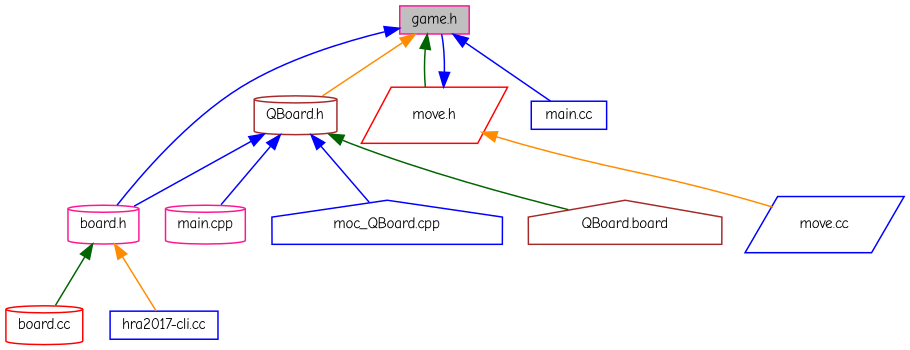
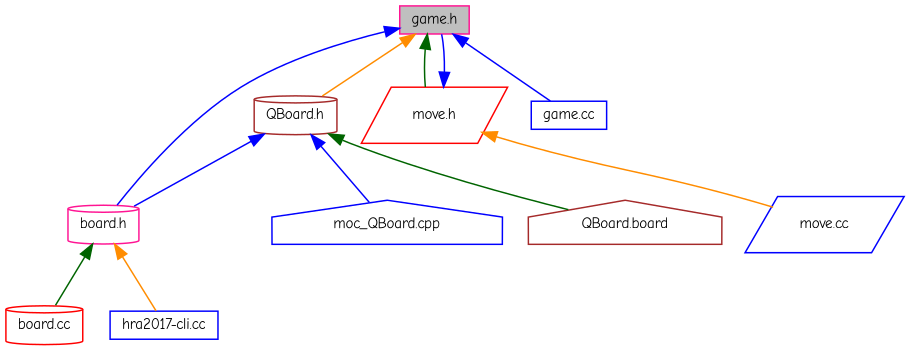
node "main.cc": label "main.cc" -> "game.cc"
node "main.cpp": removed
